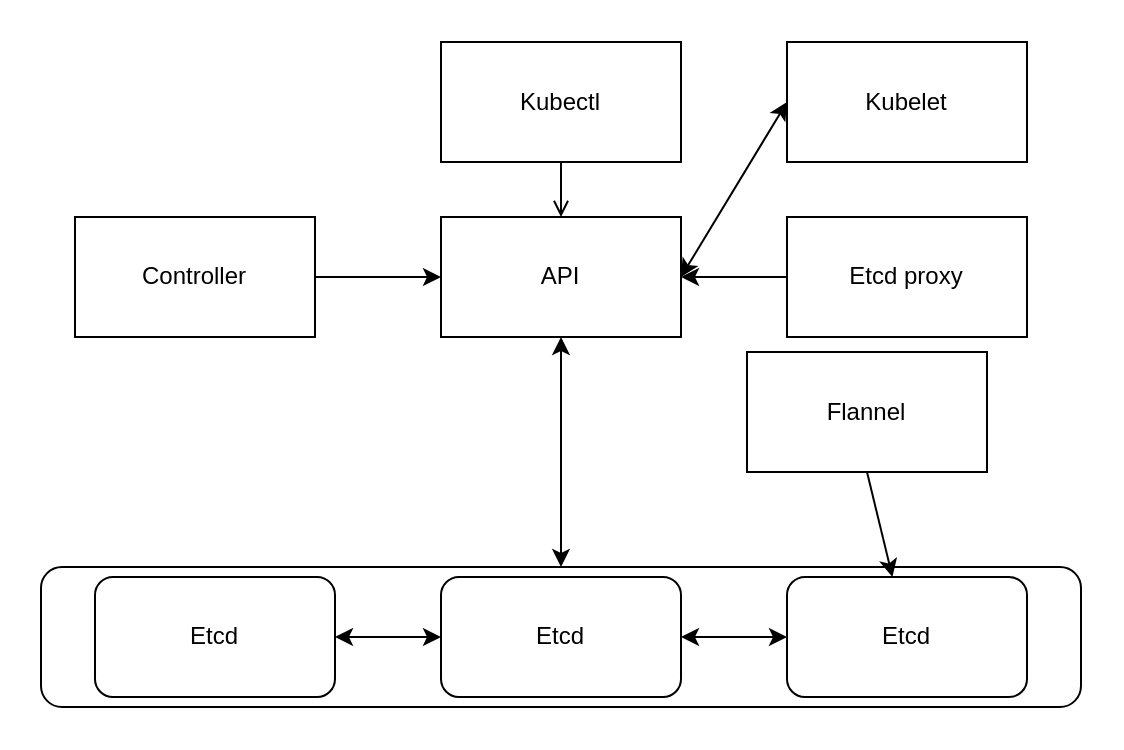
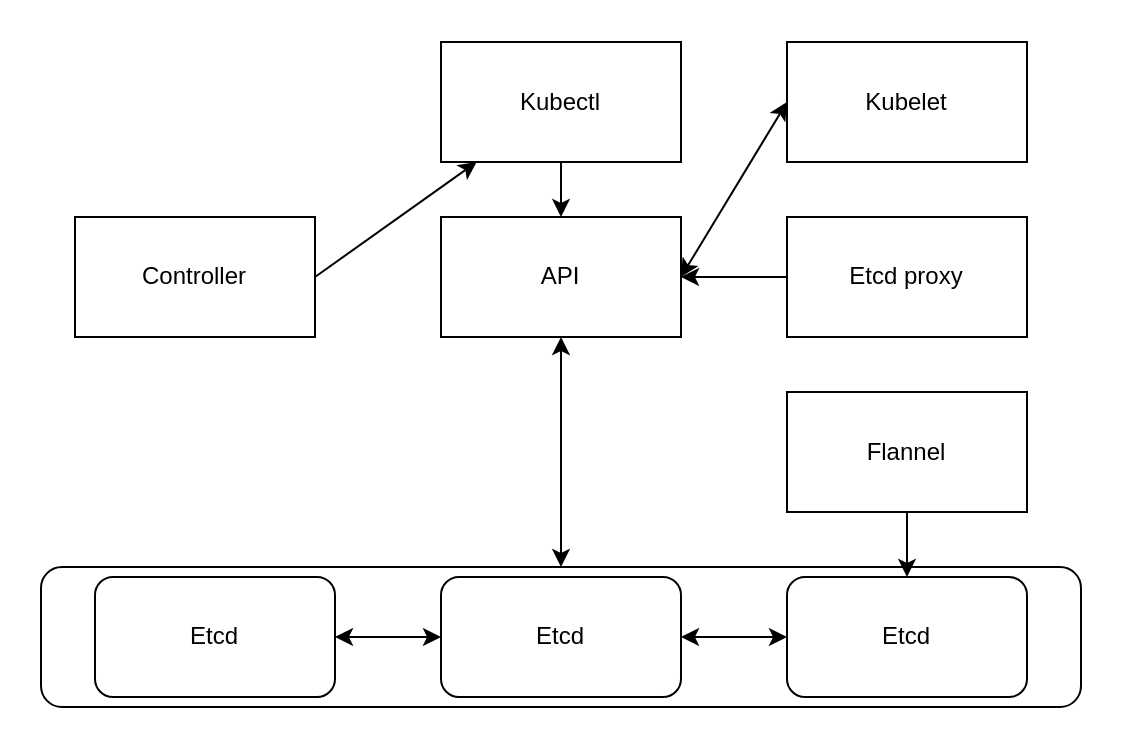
edge "Kubectl" -> "API": arrowhead open -> classic
edge "Controller" -> "API": now "Controller" -> "Kubectl"
node "Flannel": moved (867, 412) -> (907, 452)
